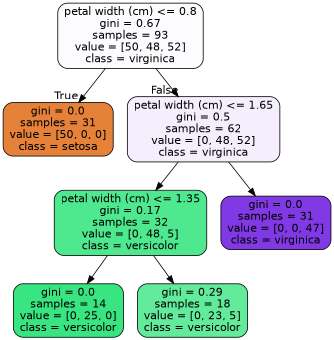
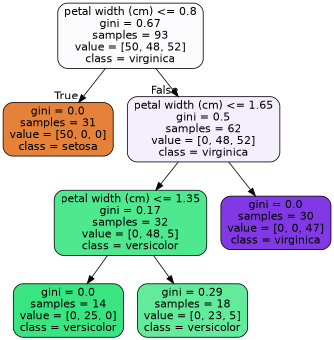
node "gini = 0.0 samples = 31 value = [0, 0, 47] class = virginica": label "gini = 0.0 samples = 31 value = [0, 0, 47] class = virginica" -> "gini = 0.0 samples = 30 value = [0, 0, 47] class = virginica"
